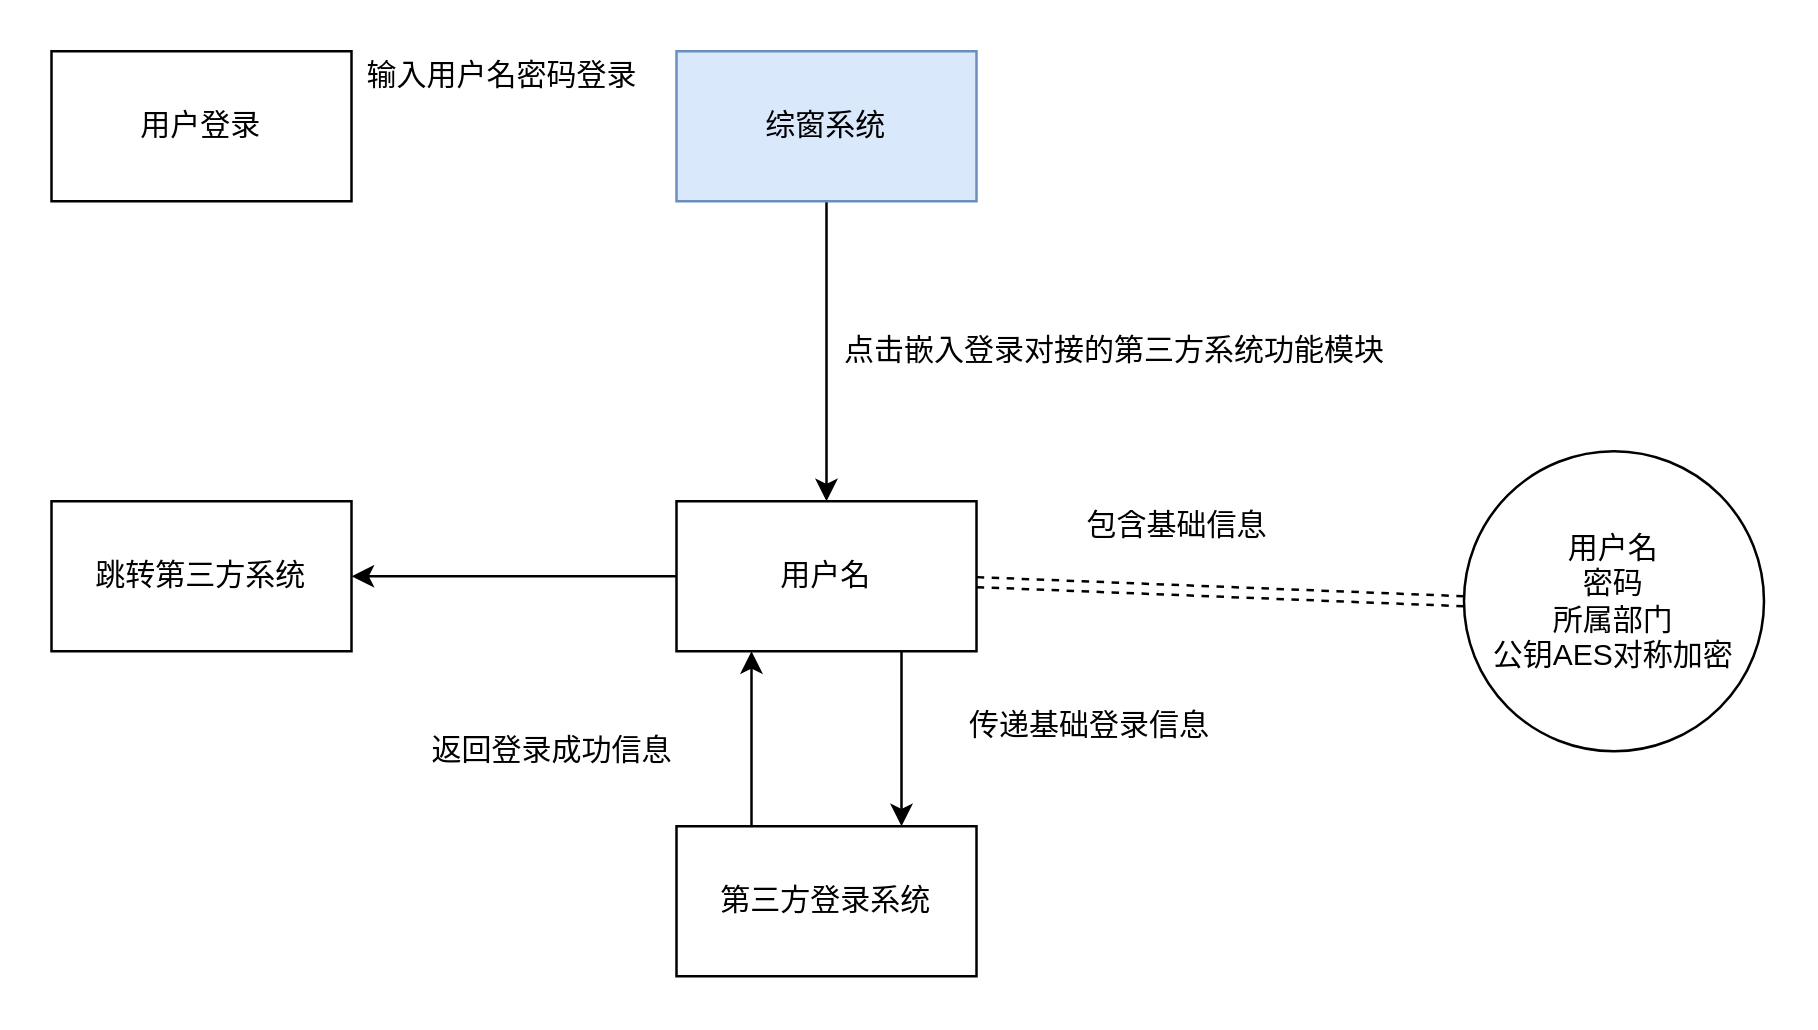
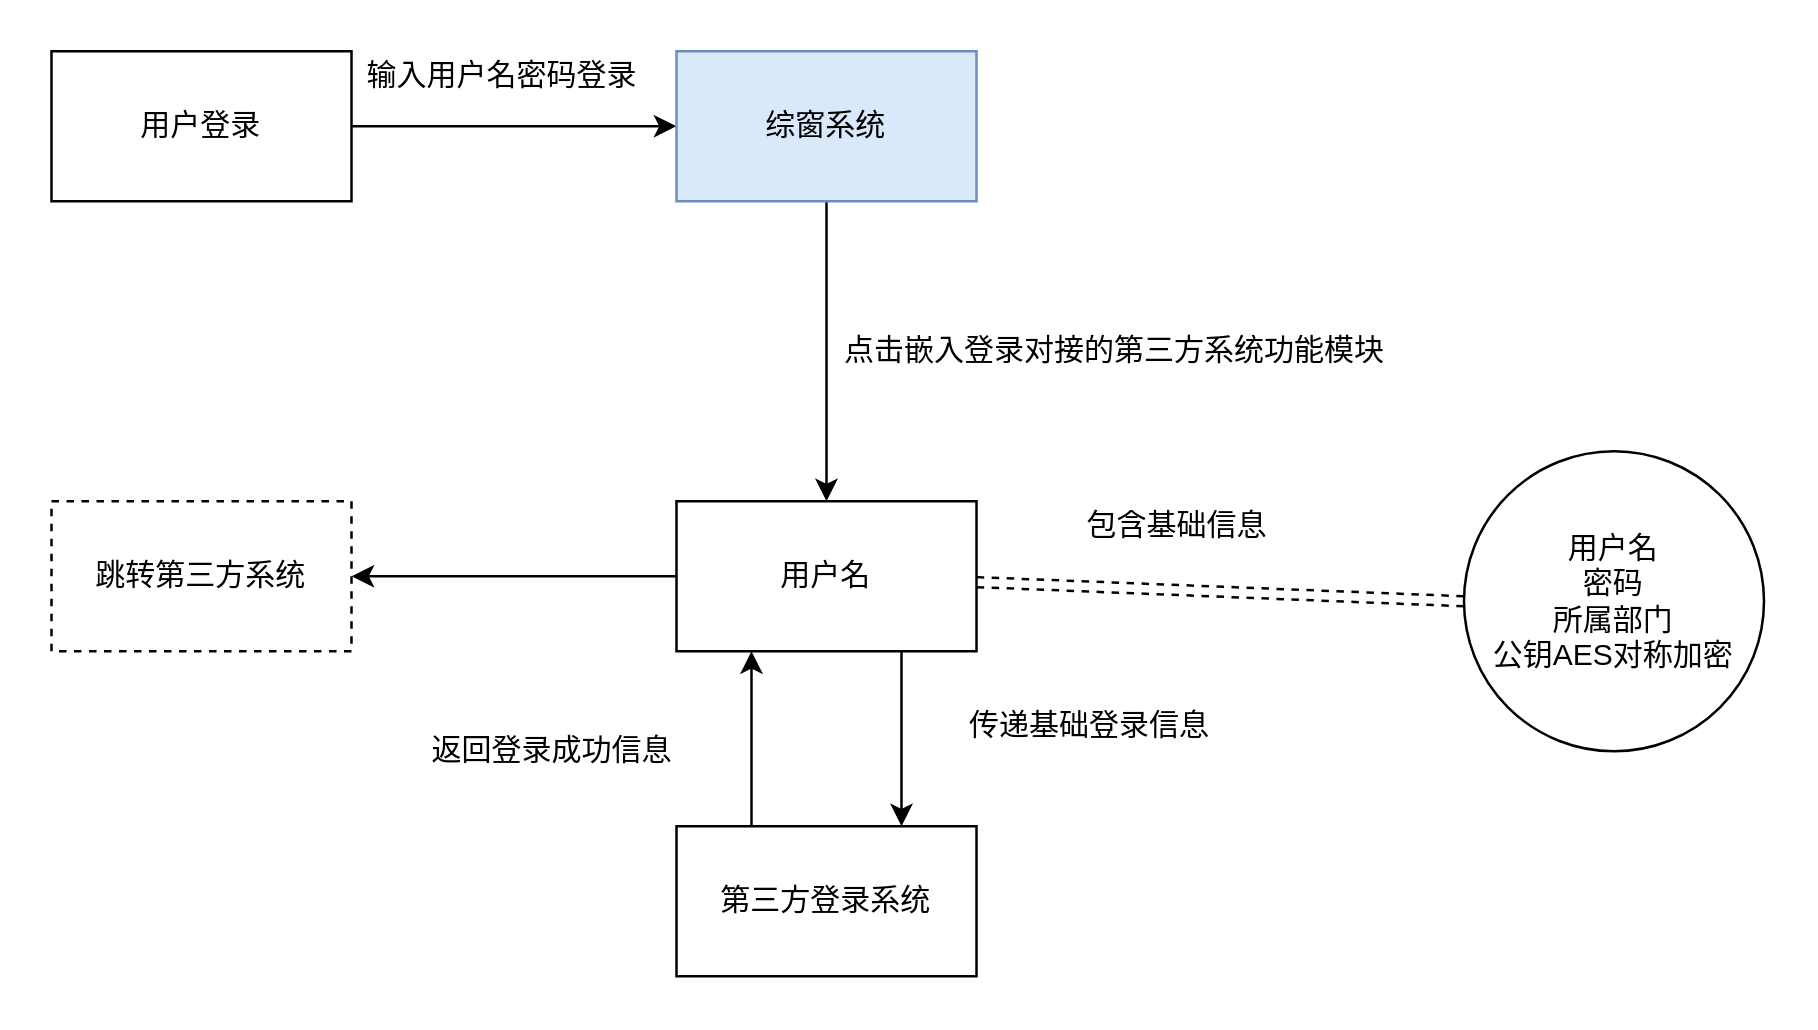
edge "用户登录" -> "综窗系统": added
node "跳转第三方系统": style solid -> dashed
